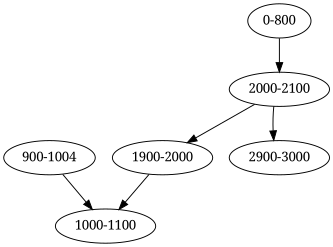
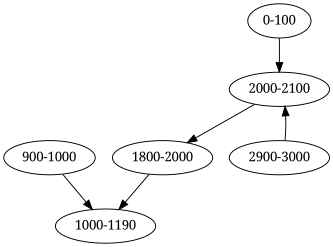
node "0-800": label "0-800" -> "0-100"
edge "2000-2100" -> "2900-3000": reversed
node "900-1004": label "900-1004" -> "900-1000"
node "1900-2000": label "1900-2000" -> "1800-2000"
node "1000-1100": label "1000-1100" -> "1000-1190"
